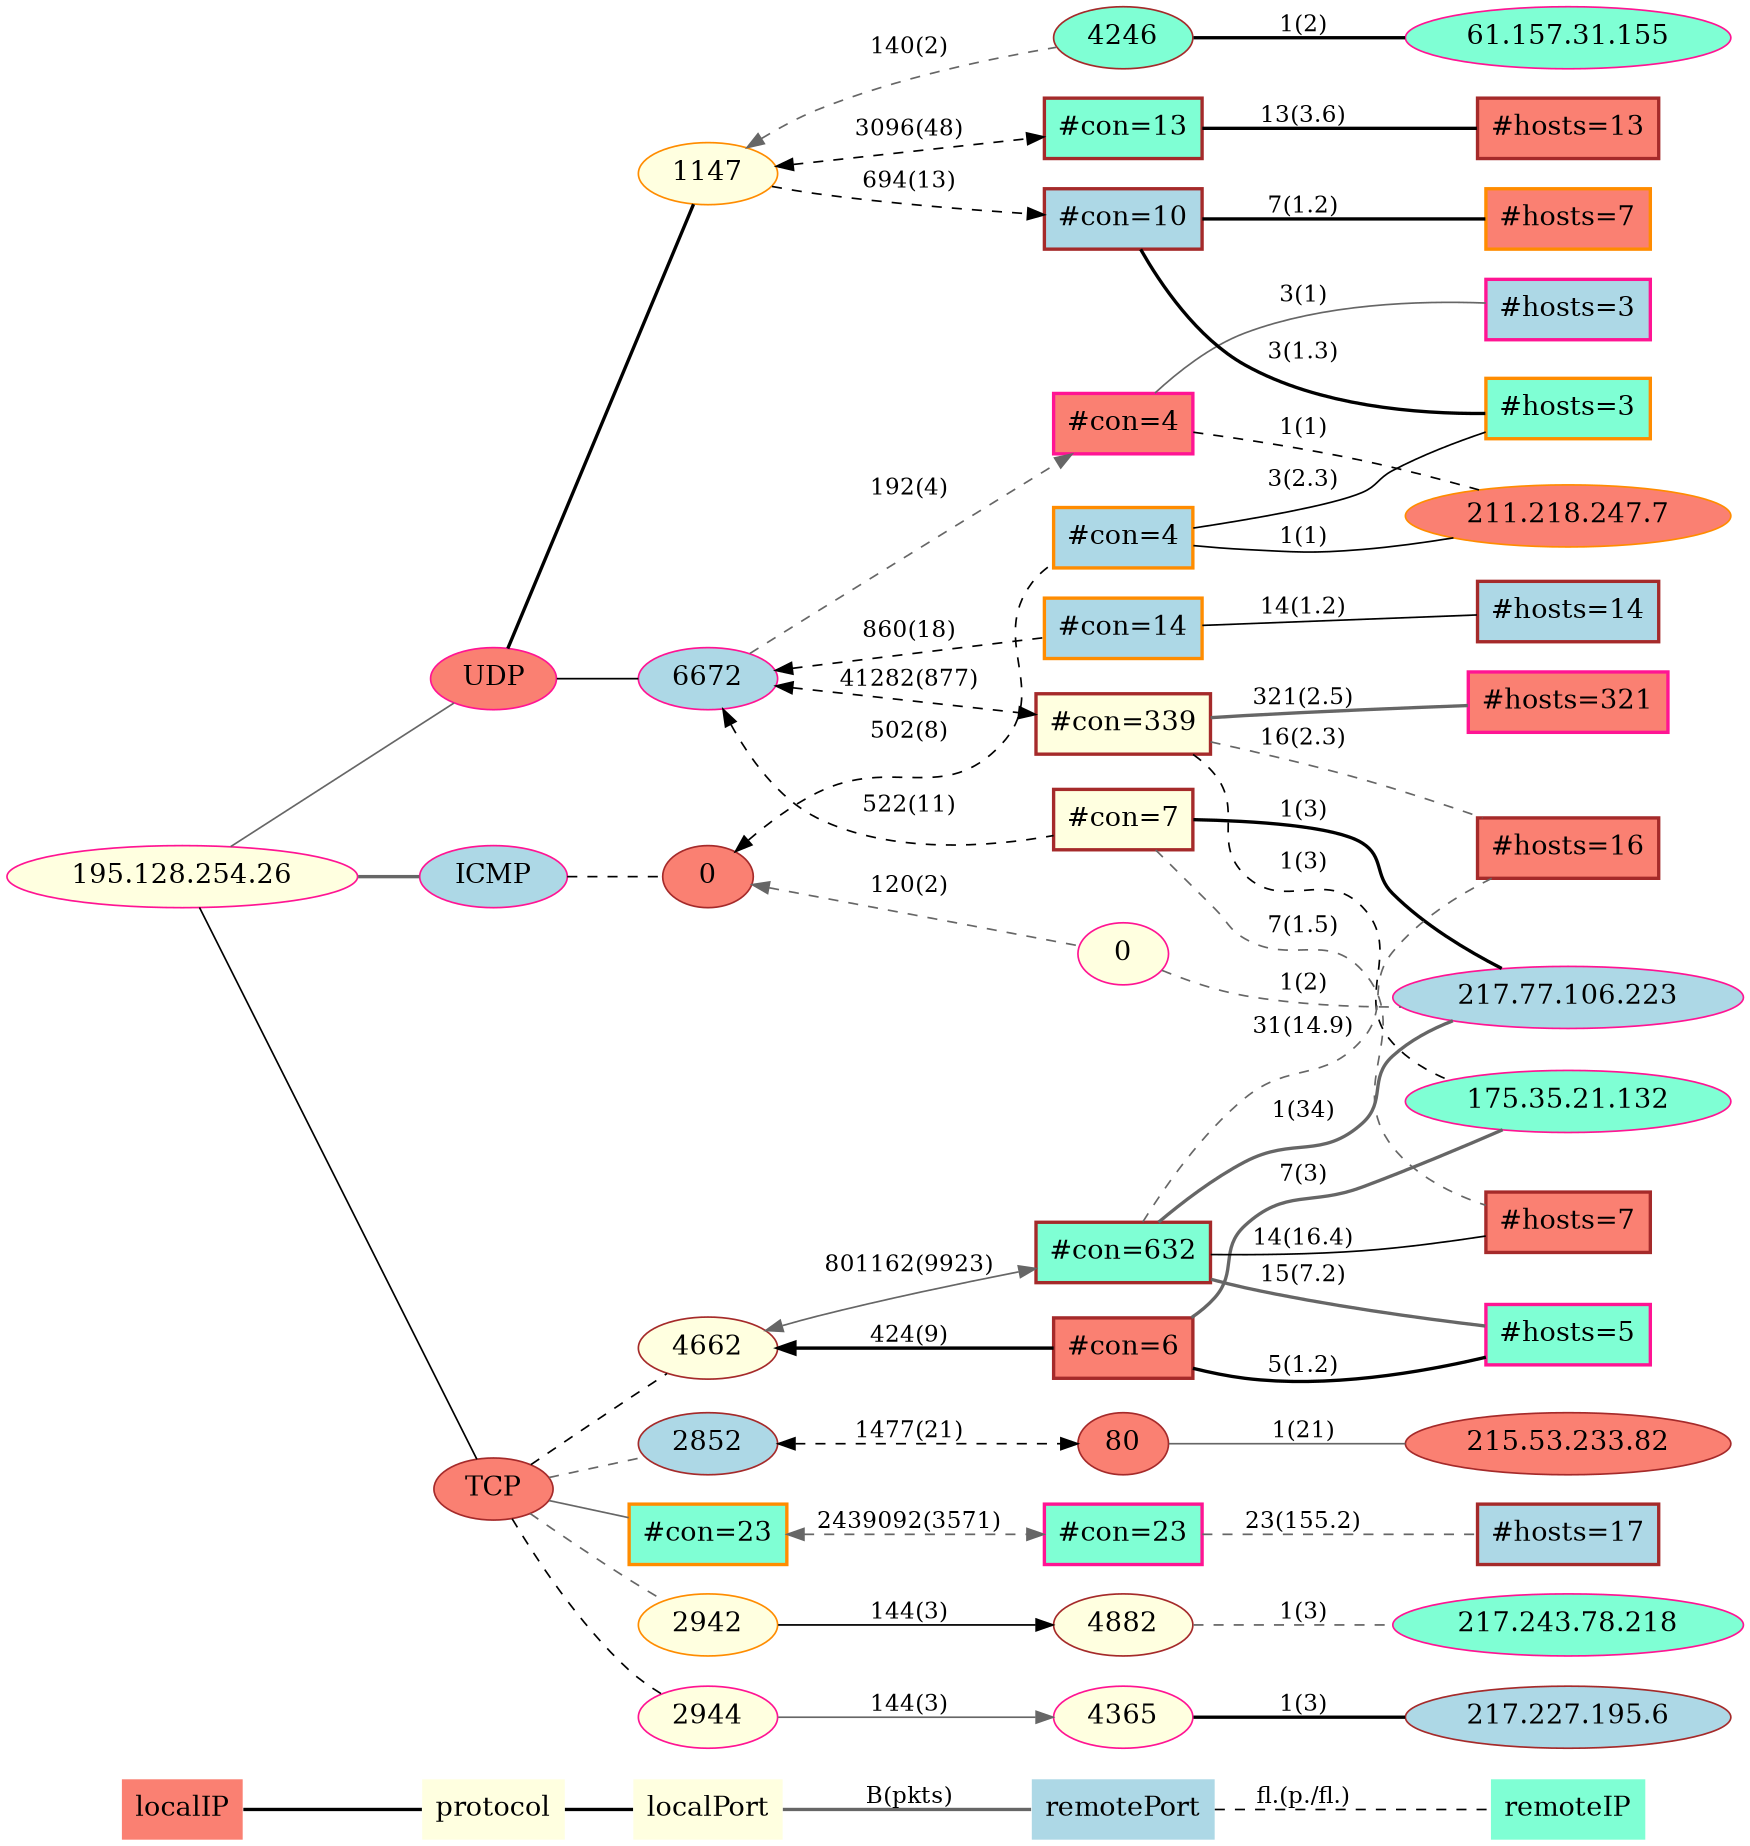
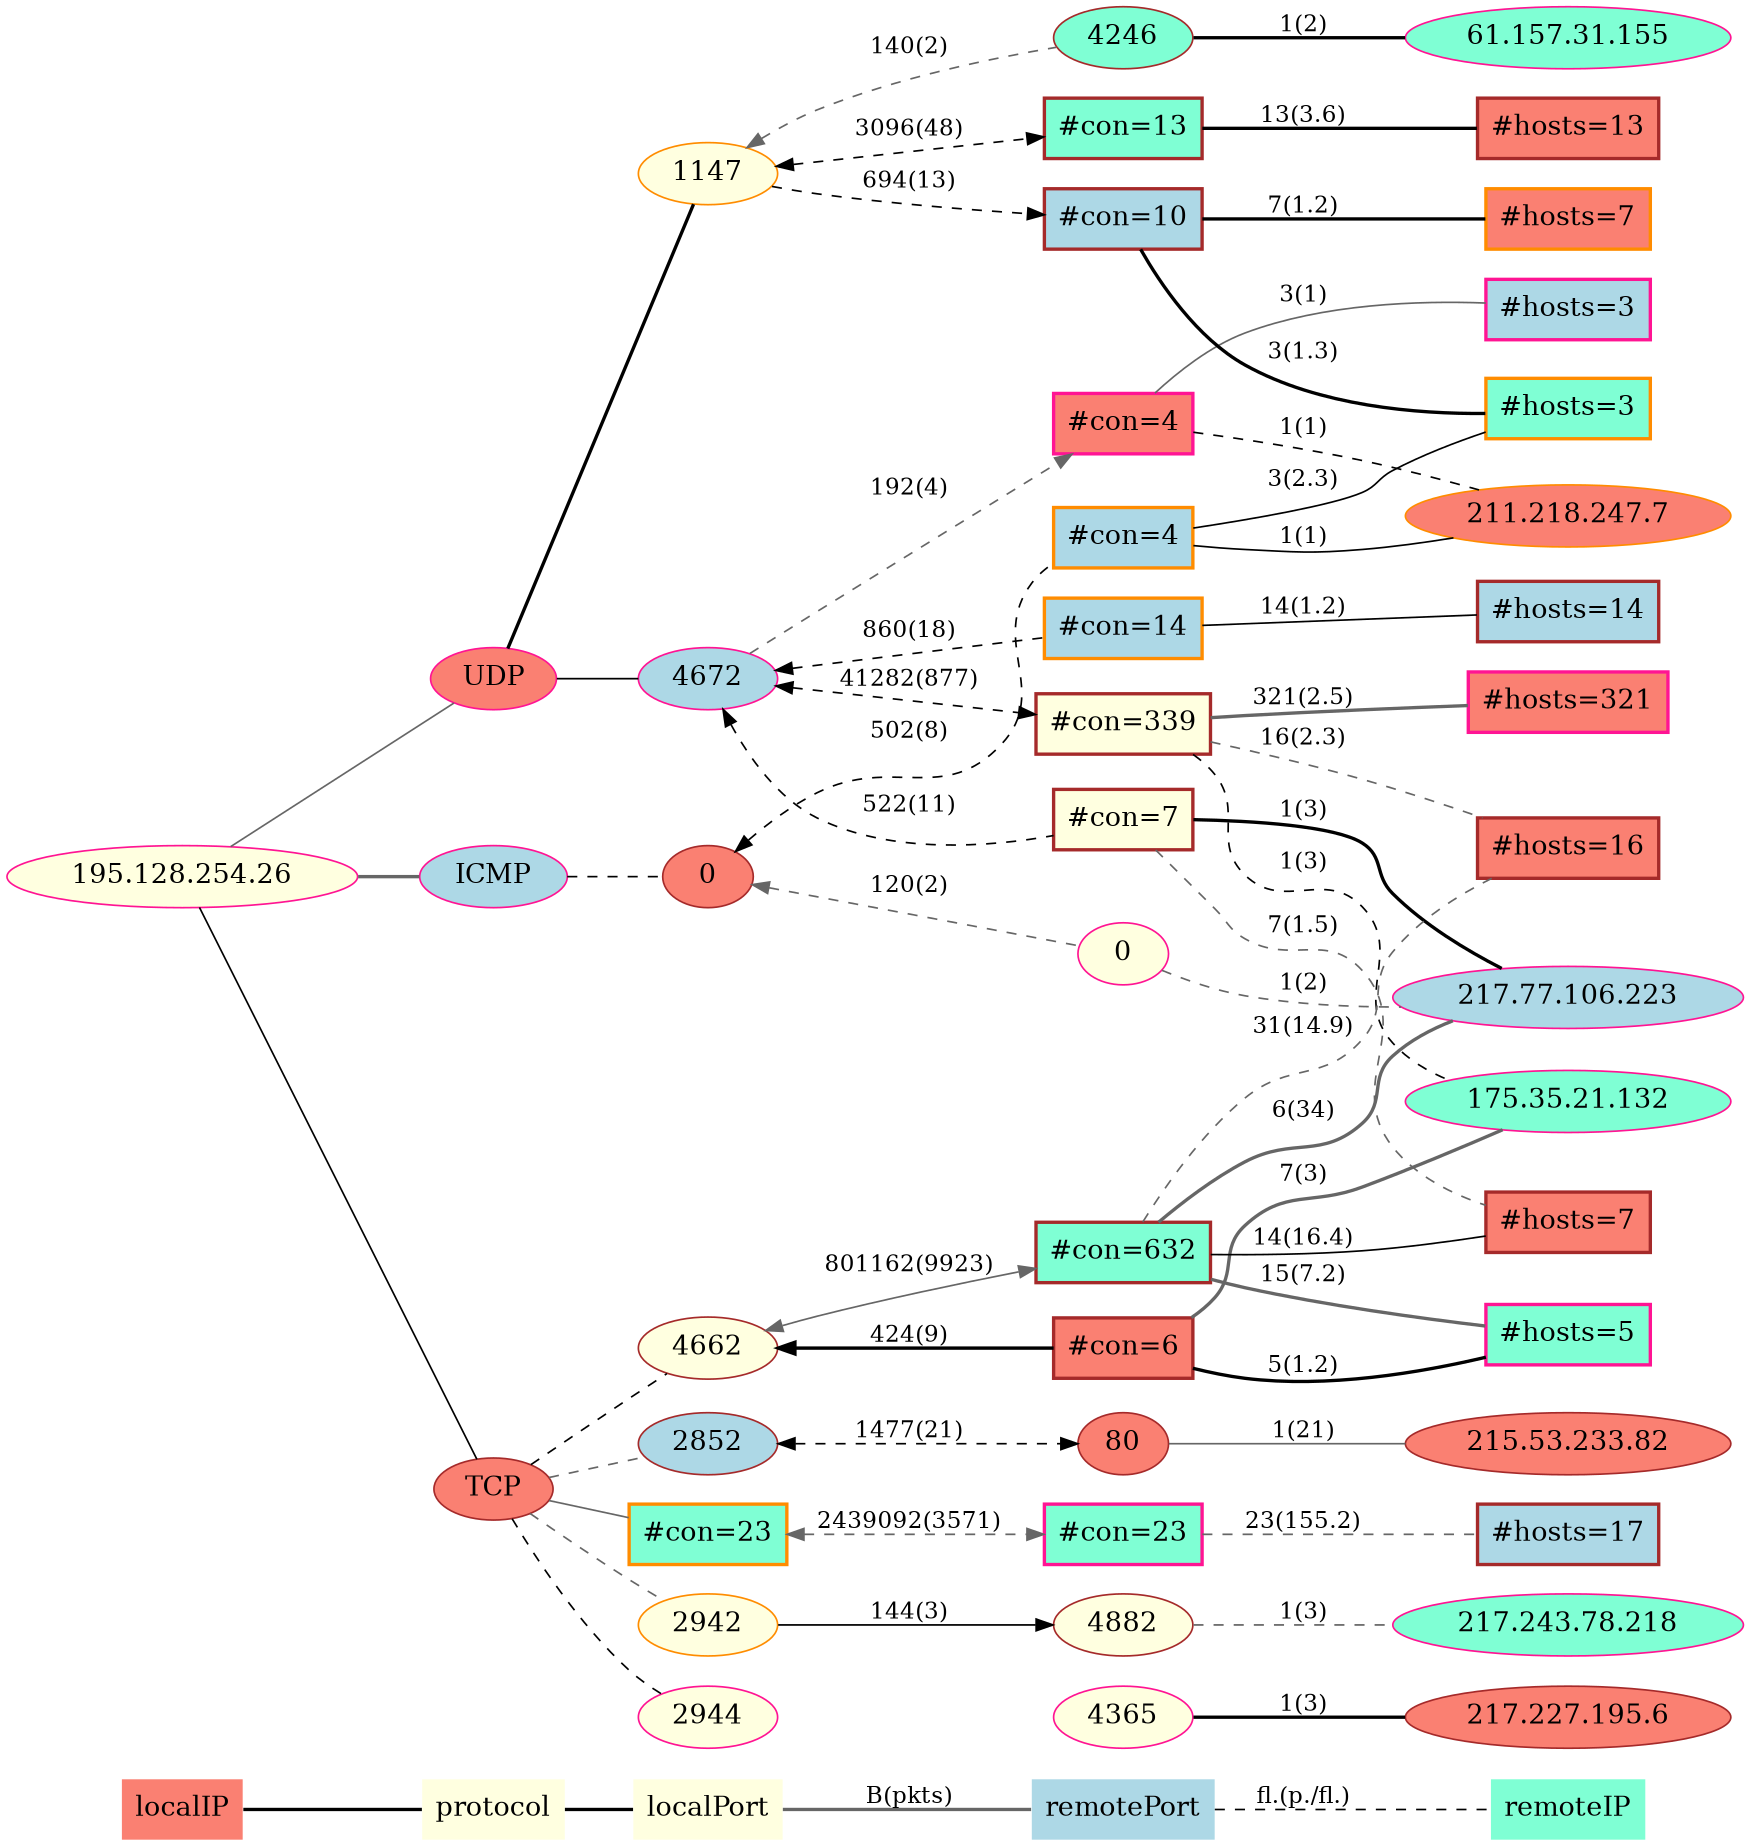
node "6672": label "6672" -> "4672"
edge "217.77.106.223" -- "#con=632": label "1(34)" -> "6(34)"
edge "2944" -- "4365": removed, label "144(3)"
node "217.227.195.6": fillcolor lightblue -> salmon
